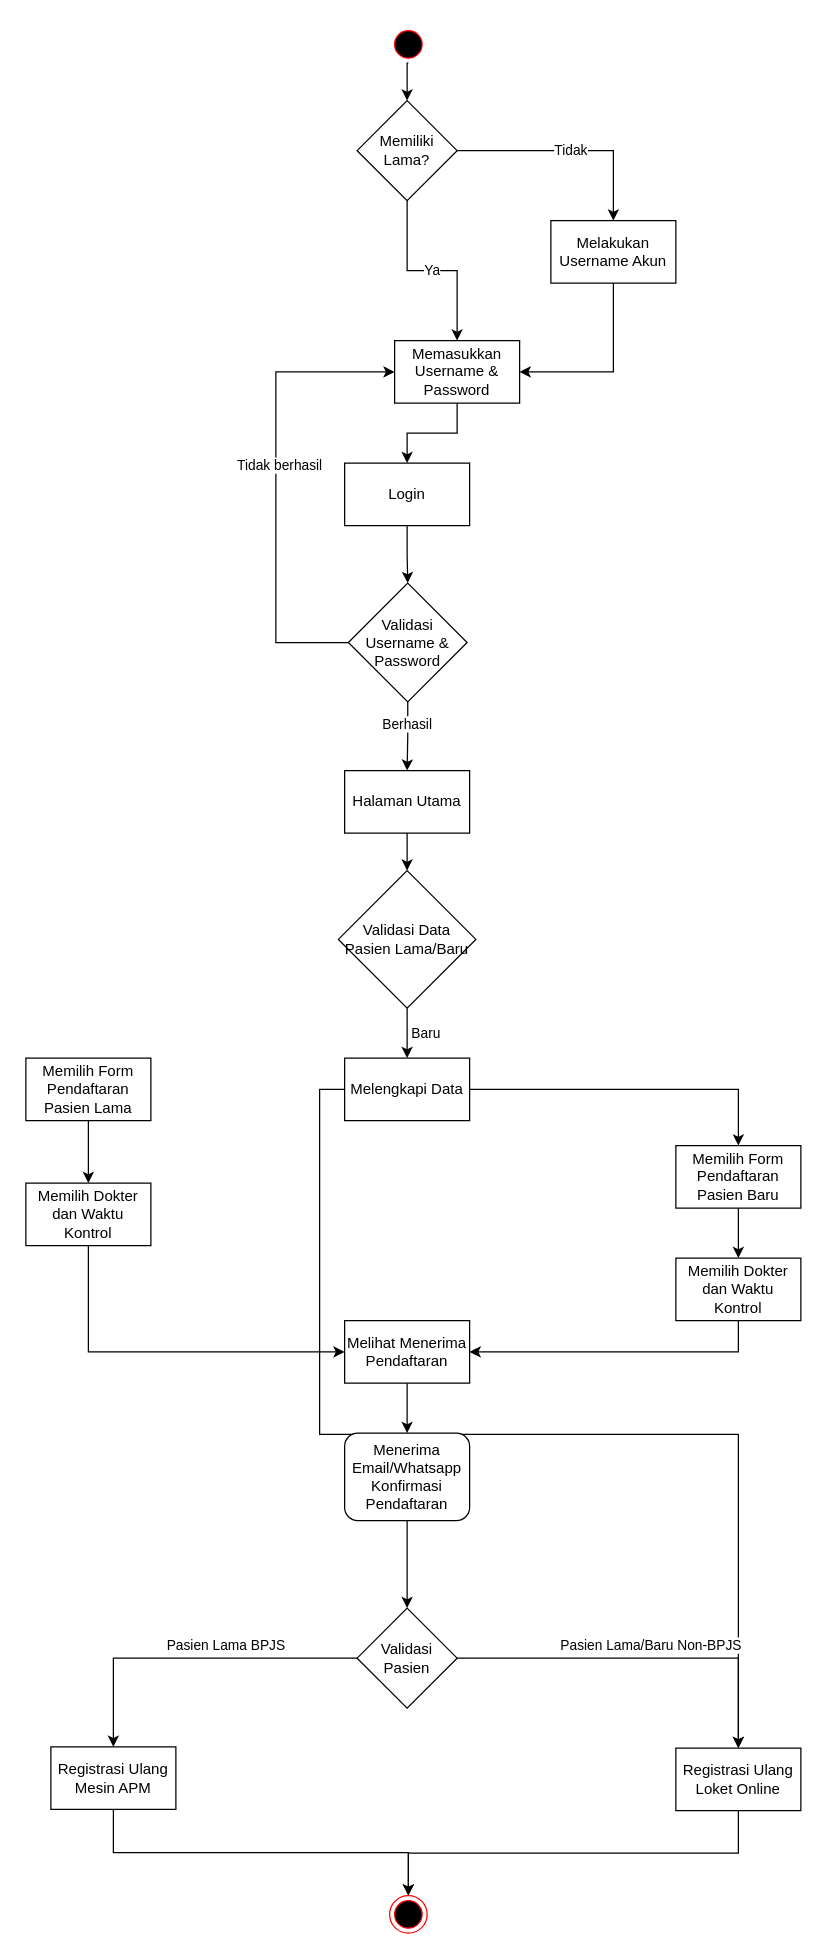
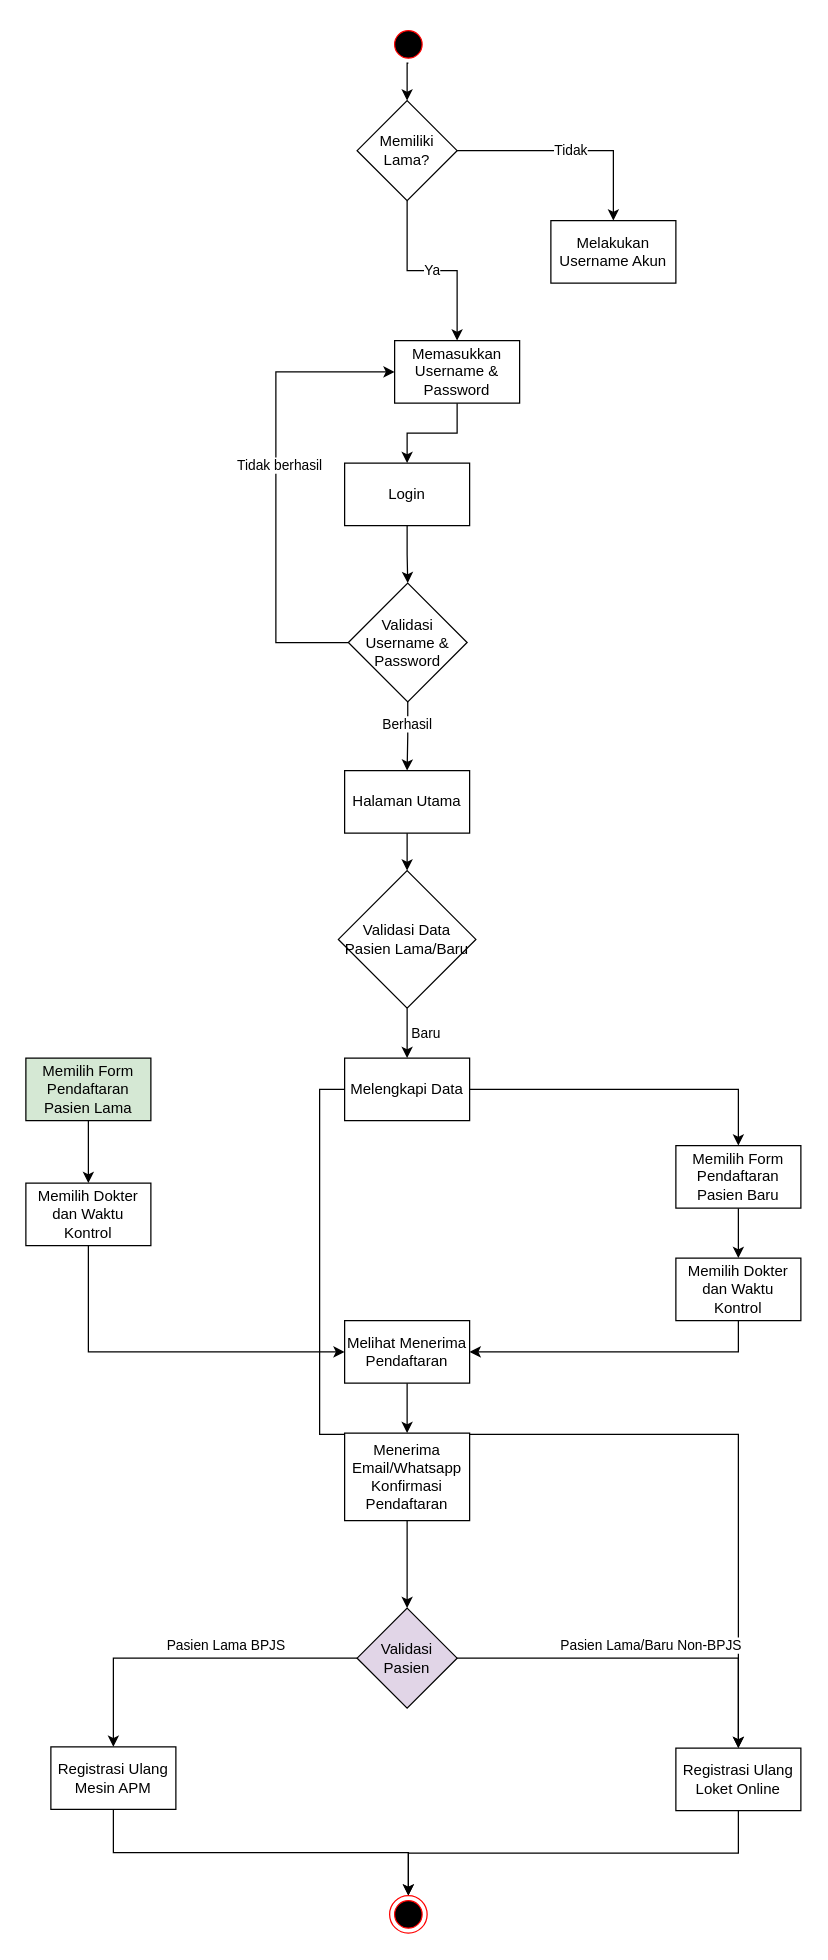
edge "Melakukan Username Akun" -> "Memasukkan Username & Password": removed
node "Memilih Form Pendaftaran Pasien Lama": fillcolor #ffffff -> #d5e8d4
node "Menerima Email/Whatsapp Konfirmasi Pendaftaran": shape rounded rectangle -> rectangle
node "Validasi Pasien": fillcolor #ffffff -> #e1d5e7
